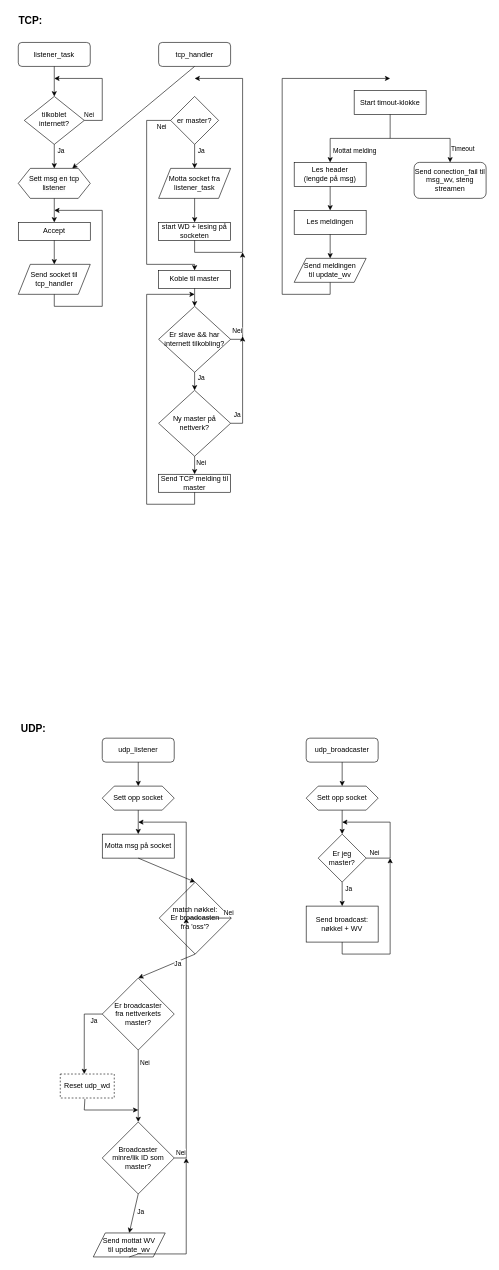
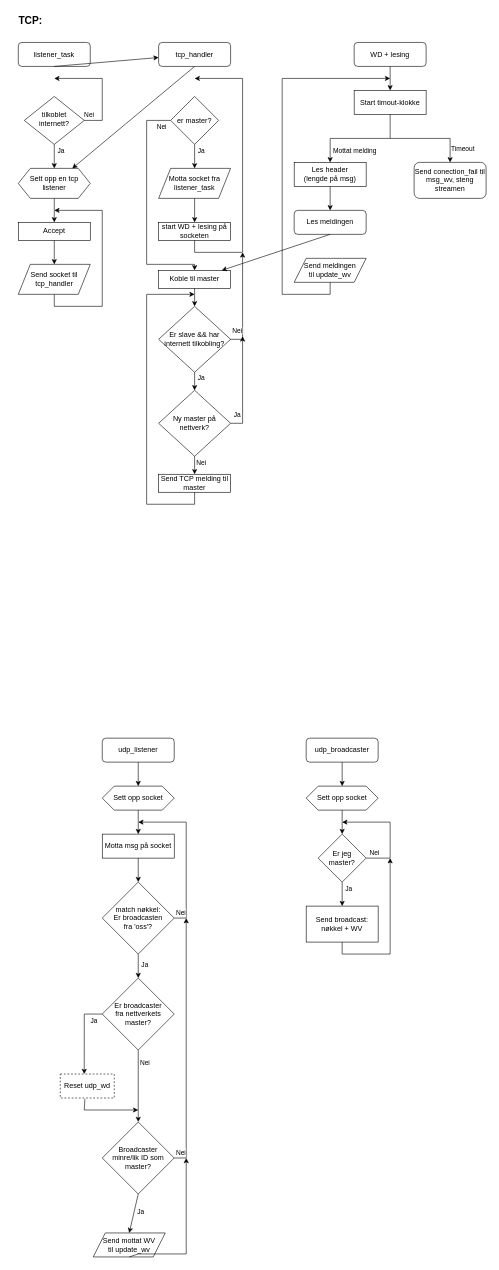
node "WD + lesing": added
edge "WD + lesing" -> "Start timout-klokke": added
edge "listener_task" -> "tilkoblet internett?": now "listener_task" -> "tcp_handler"
node "Sett msg en tcp listener": label "Sett msg en tcp listener" -> "Sett opp en tcp listener"
node "Les meldingen": shape rectangle -> rounded rectangle
edge "Les meldingen" -> "Send meldingen til update_wv": now "Les meldingen" -> "Koble til master"
node "UDP:": removed
node "match nøkkel: Er broadcasten fra 'oss'?": moved (195, 918) -> (138, 918)
